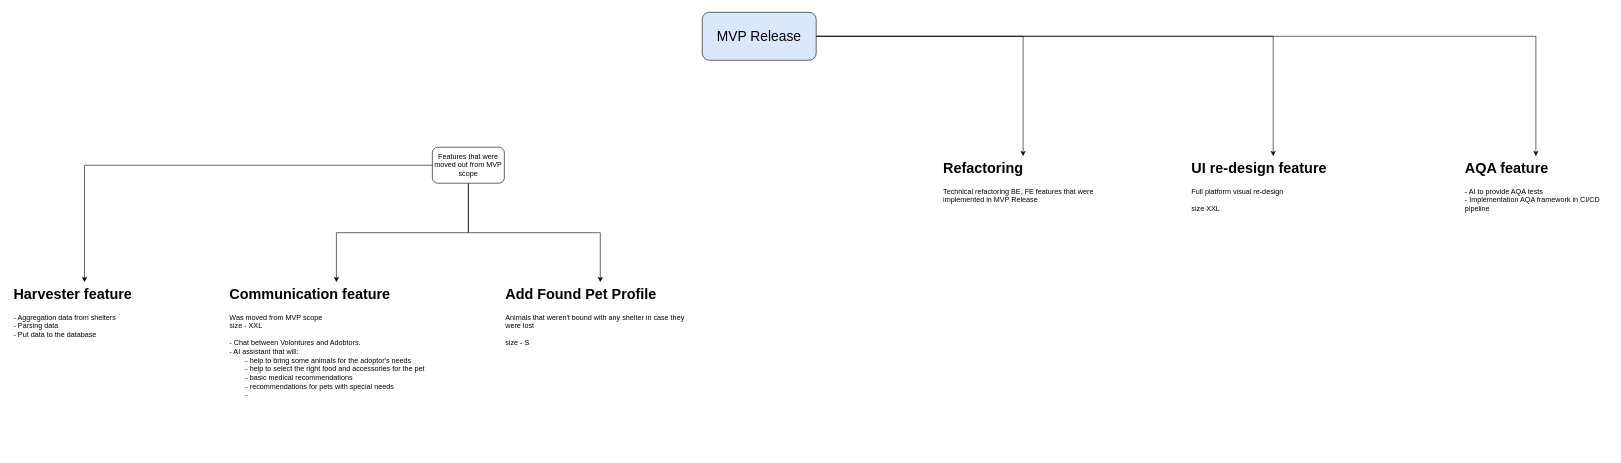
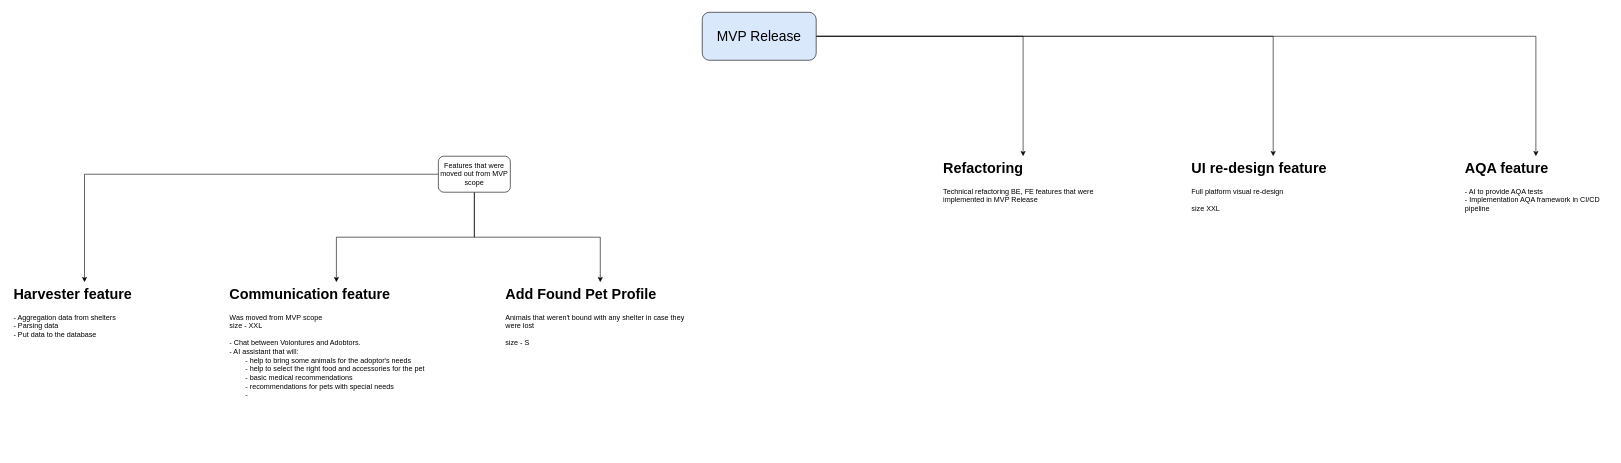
node "Features that were moved out from MVP scope": moved (468, 165) -> (474, 174)
